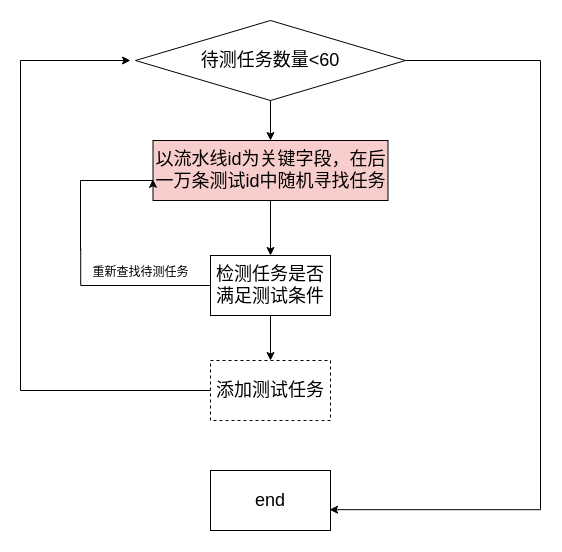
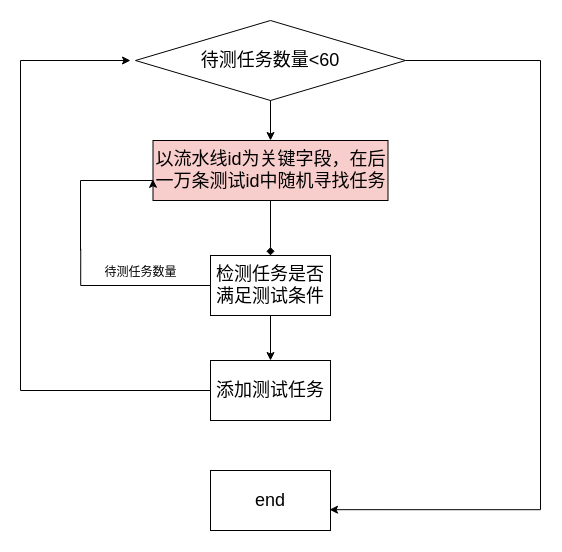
edge "以流水线id为关键字段，在后一万条测试id中随机寻找任务" -> "检测任务是否满足测试条件": arrowhead classic -> diamond
node "重新查找待测任务": label "重新查找待测任务" -> "待测任务数量"
node "添加测试任务": style dashed -> solid
